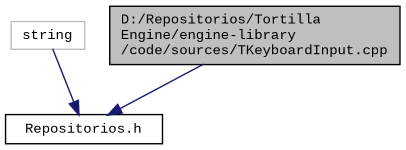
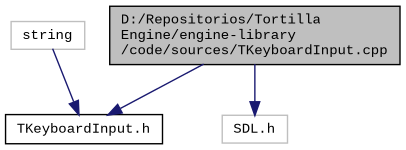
node "Repositorios.h": label "Repositorios.h" -> "TKeyboardInput.h"
node "SDL.h": added
